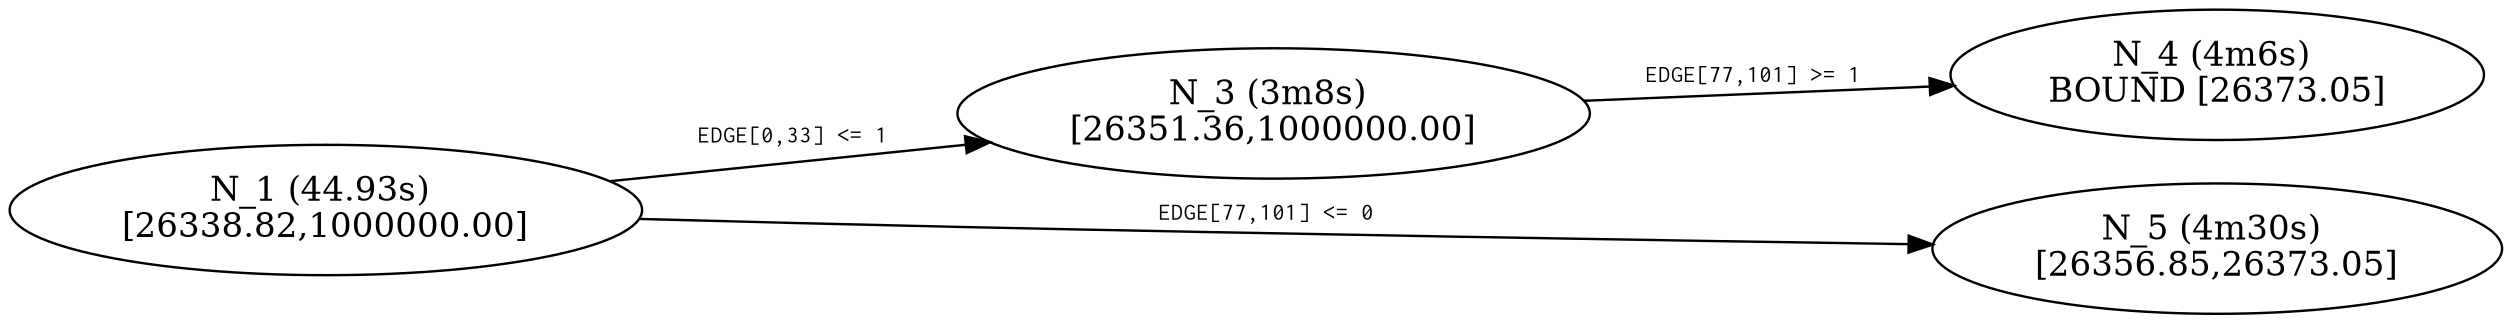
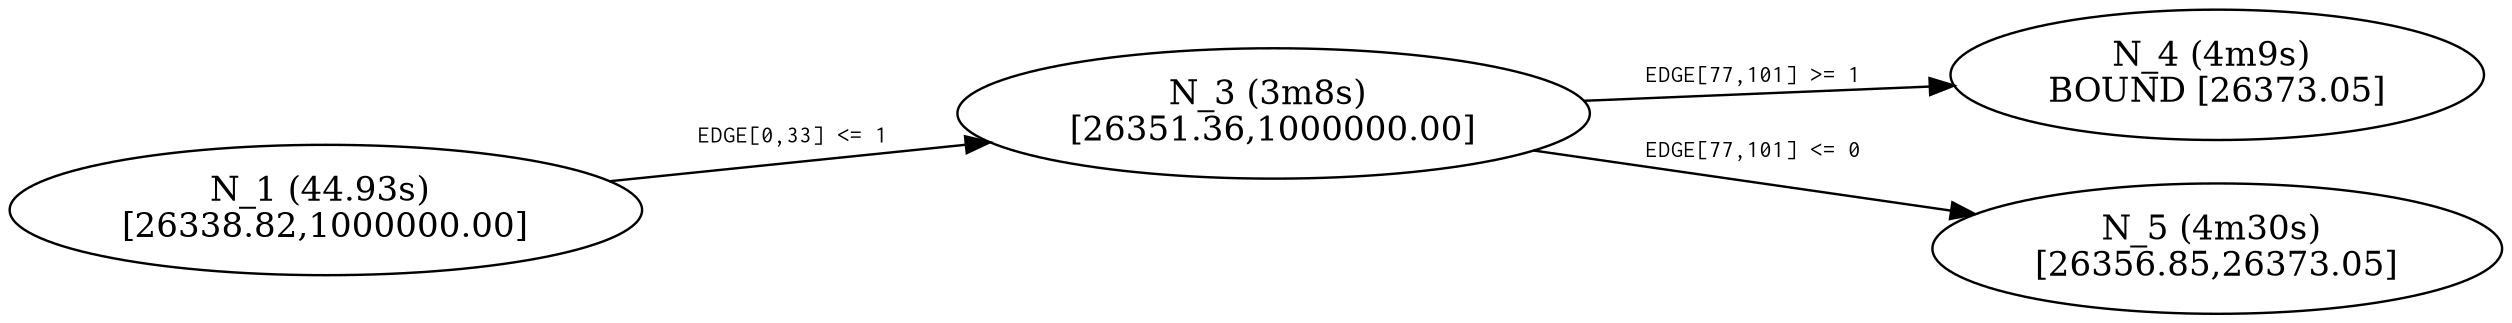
node "N_4 (4m6s) BOUND [26373.05]": label "N_4 (4m6s) BOUND [26373.05]" -> "N_4 (4m9s) BOUND [26373.05]"
edge "N_1 (44.93s) [26338.82,1000000.00]" -> "N_5 (4m30s) [26356.85,26373.05]": now "N_3 (3m8s) [26351.36,1000000.00]" -> "N_5 (4m30s) [26356.85,26373.05]"
